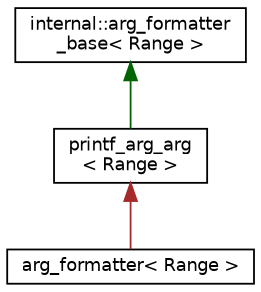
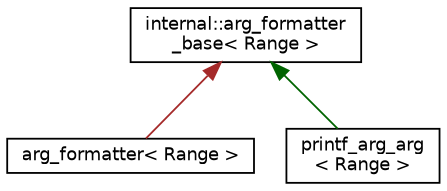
edge "arg_formatter< Range >" -> "printf_arg_arg < Range >": now "arg_formatter< Range >" -> "internal::arg_formatter _base< Range >"
